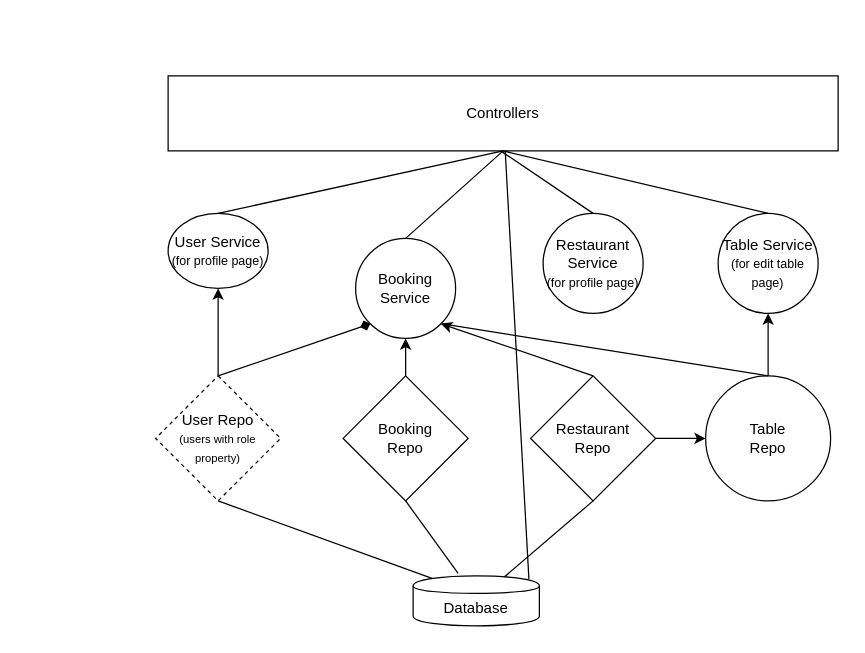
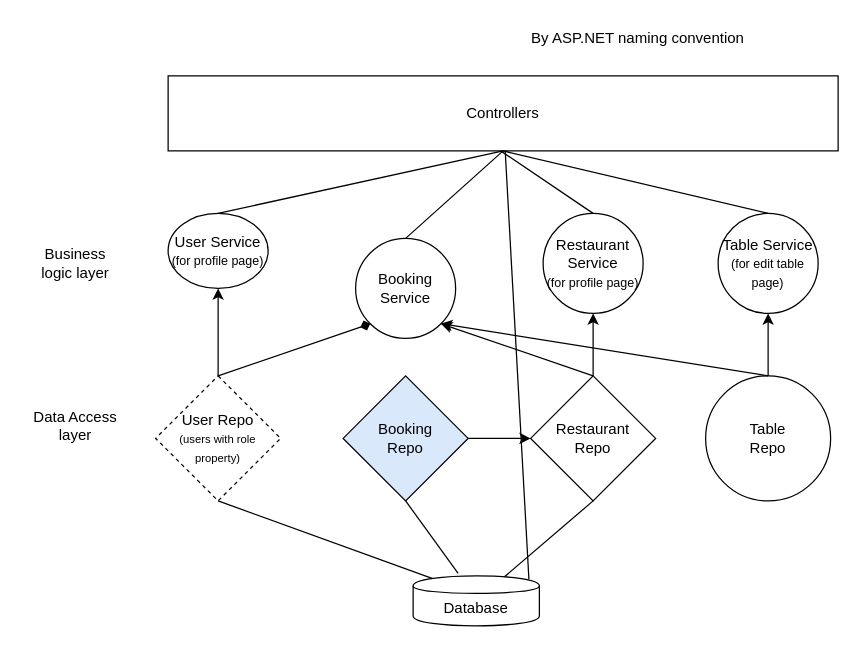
node "By ASP.NET naming convention": added
node "Business logic layer": added
edge "Booking Service" -- "Table Repo": arrowhead none -> classic
edge "Booking Repo" -> "Booking Service": now "Booking Repo" -> "Restaurant Repo"
node "Data Access layer": added
node "Booking Repo": fillcolor #ffffff -> #dae8fc
edge "Restaurant Repo" -> "Table Repo": now "Restaurant Repo" -> "Restaurant Service (for profile page)"
